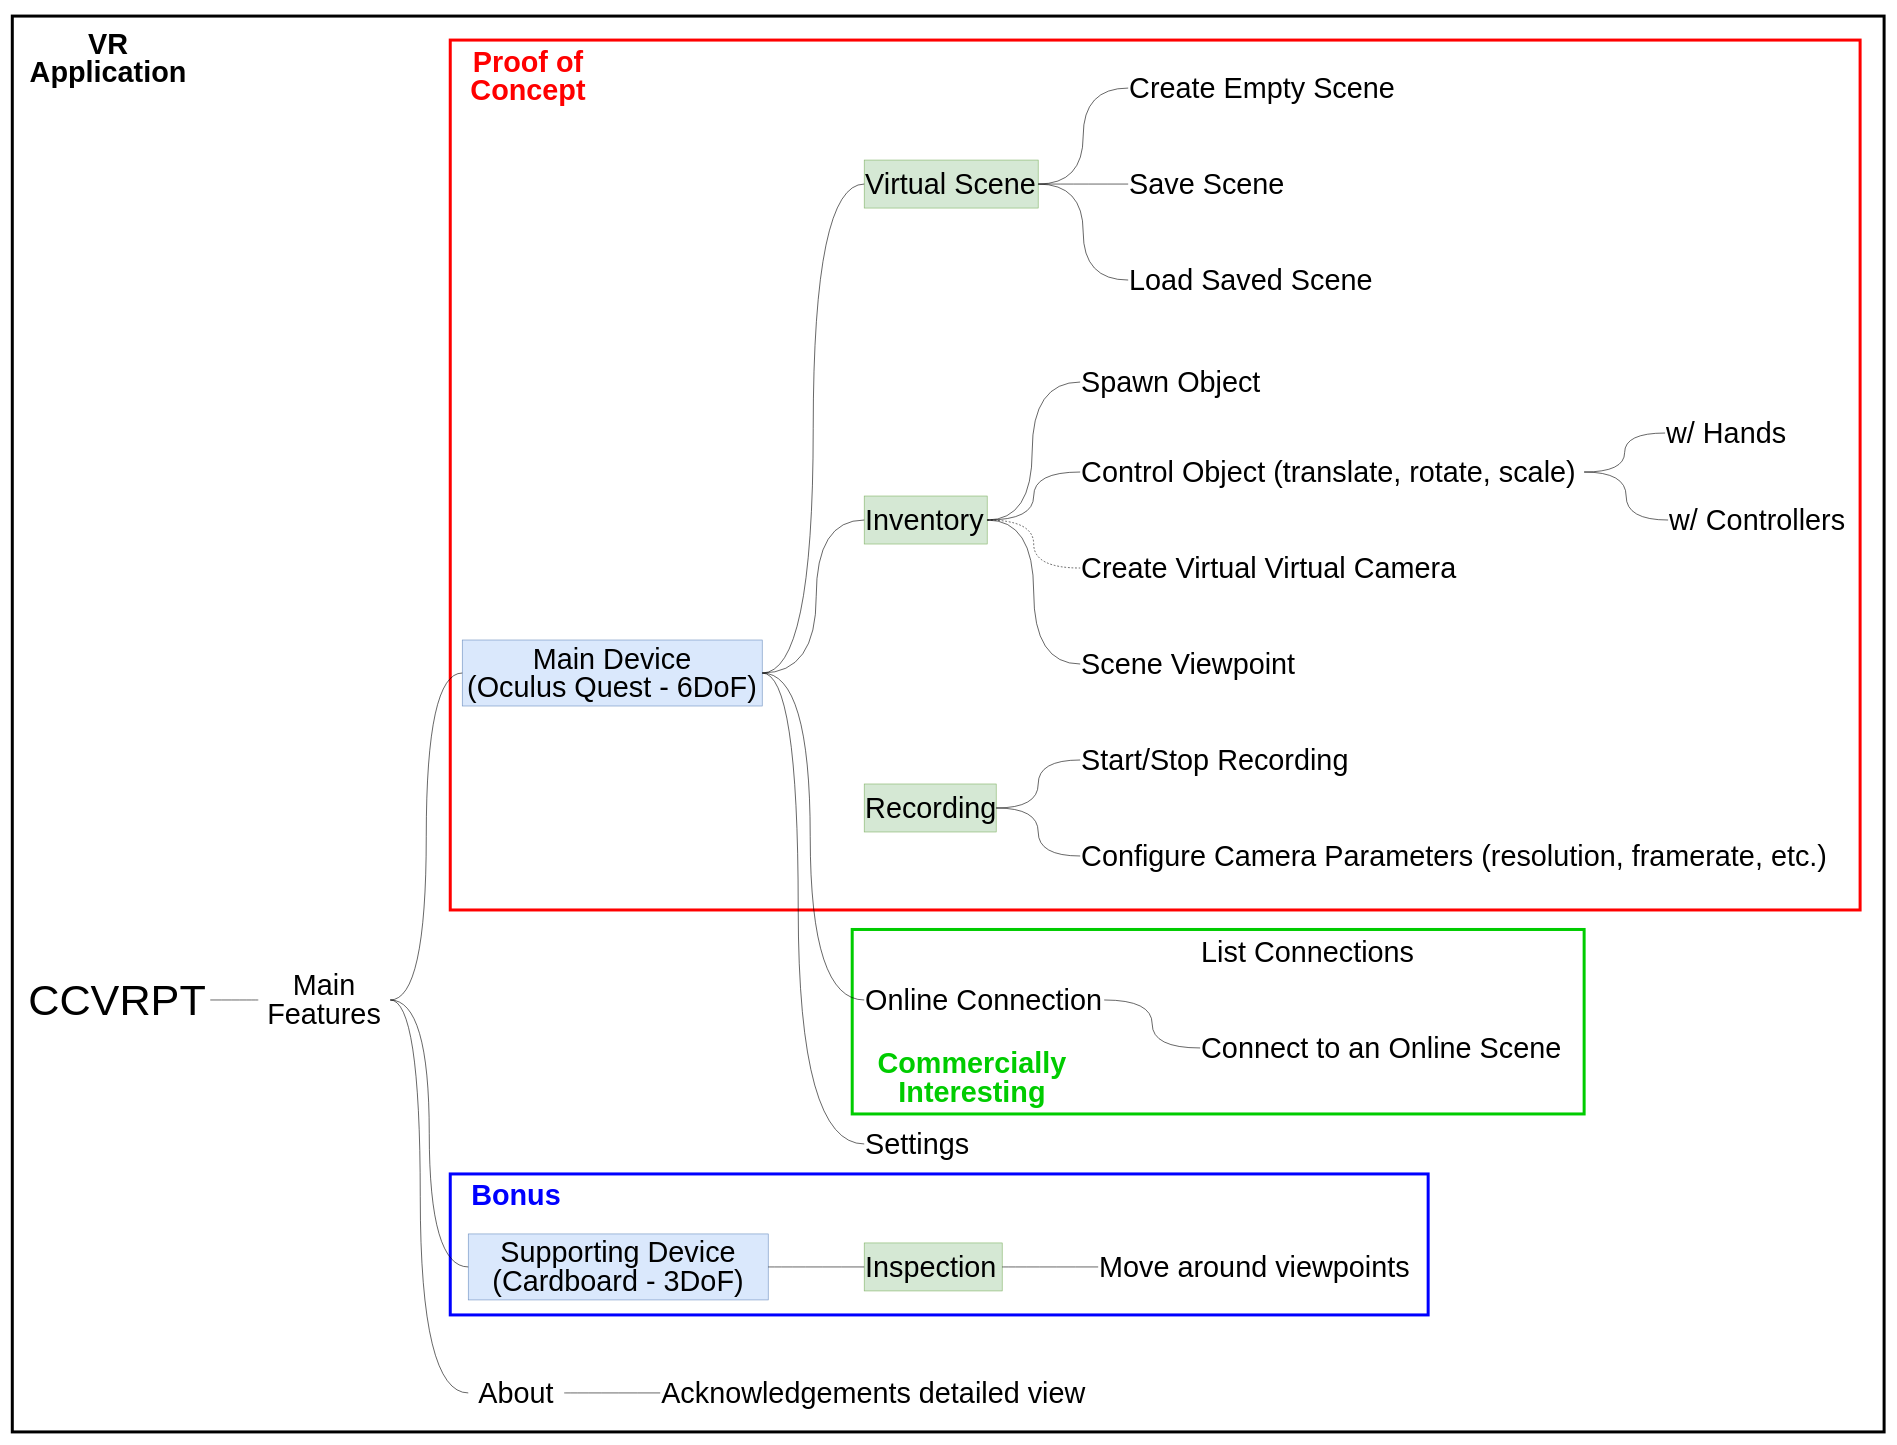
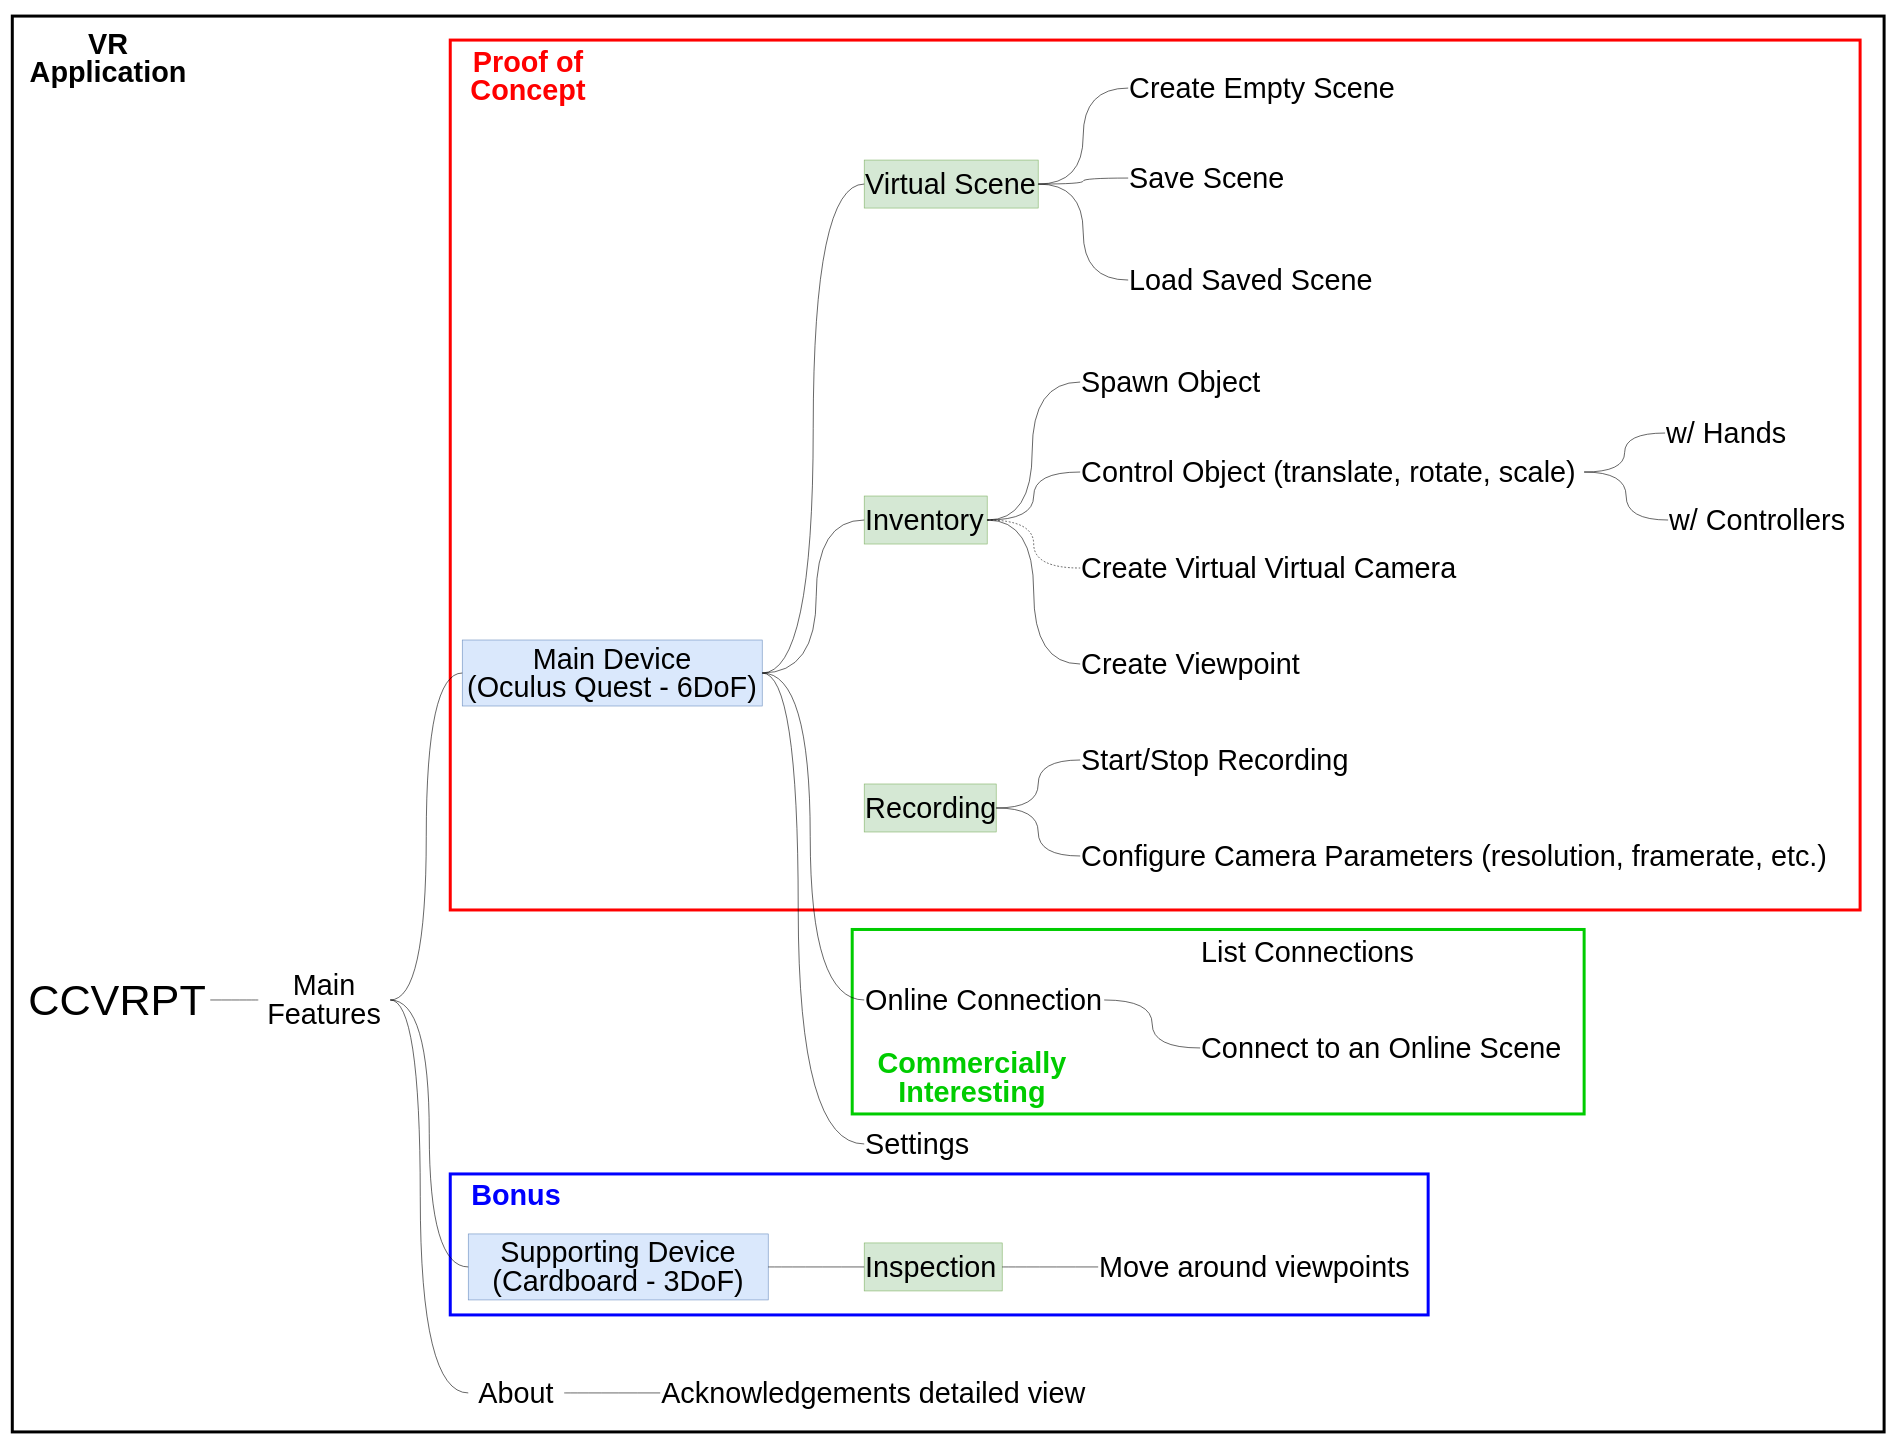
node "Save Scene": moved (1275, 184) -> (1275, 178)
node "Scene Viewpoint": label "Scene Viewpoint" -> "Create Viewpoint"
